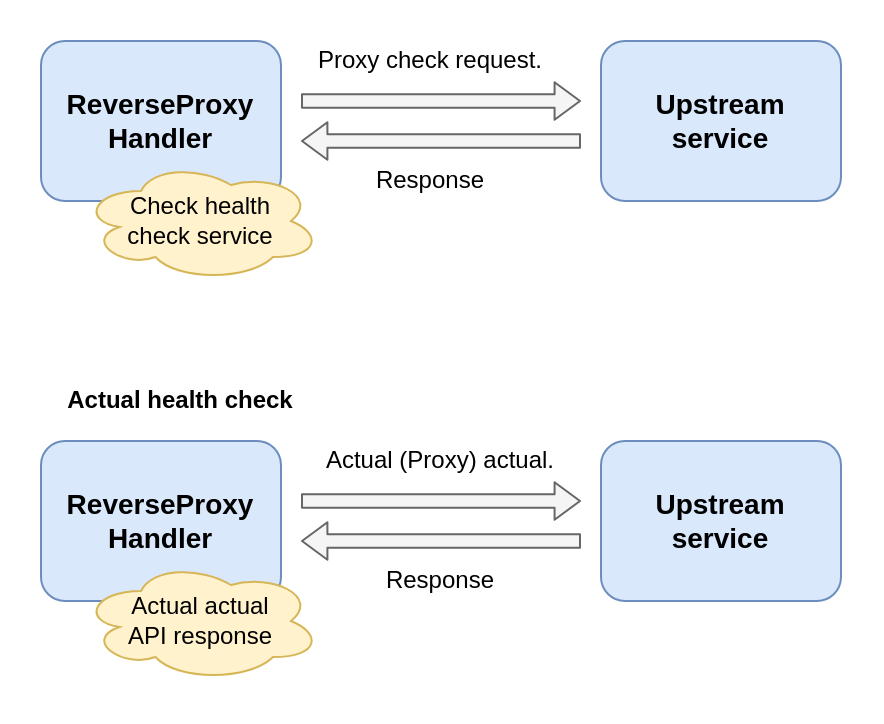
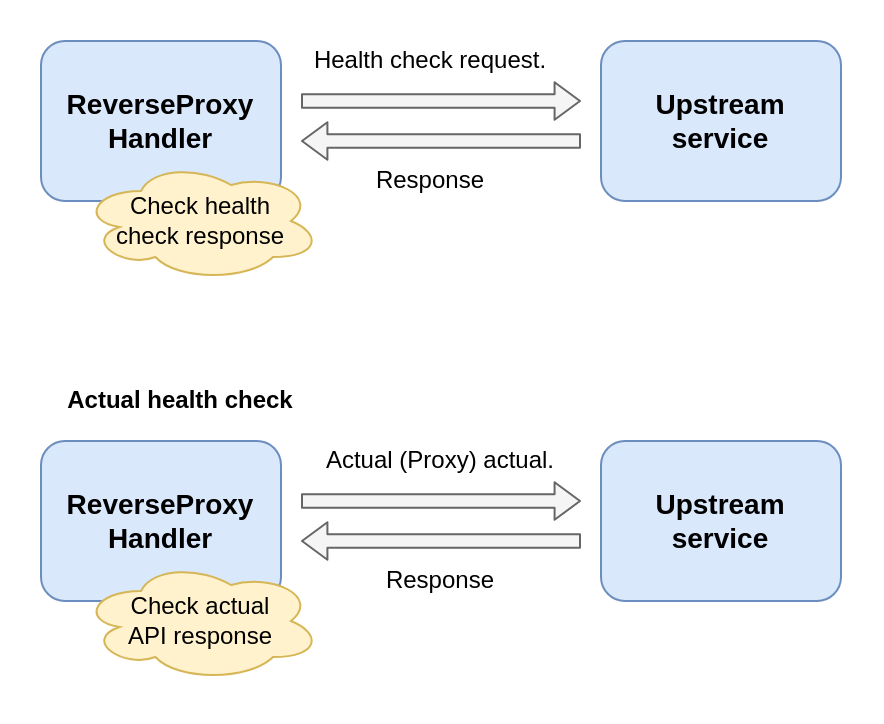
node "Proxy check request.": label "Proxy check request." -> "Health check request."
node "Check health check service": label "Check health check service" -> "Check health check response"
node "Actual actual API response": label "Actual actual API response" -> "Check actual API response"
